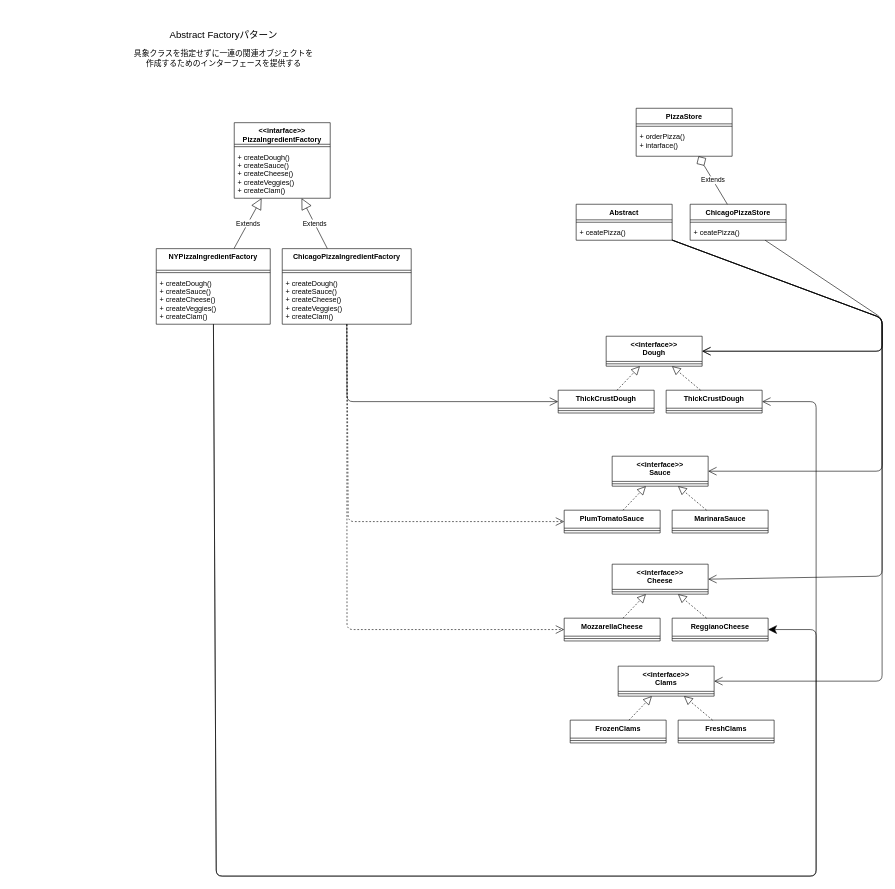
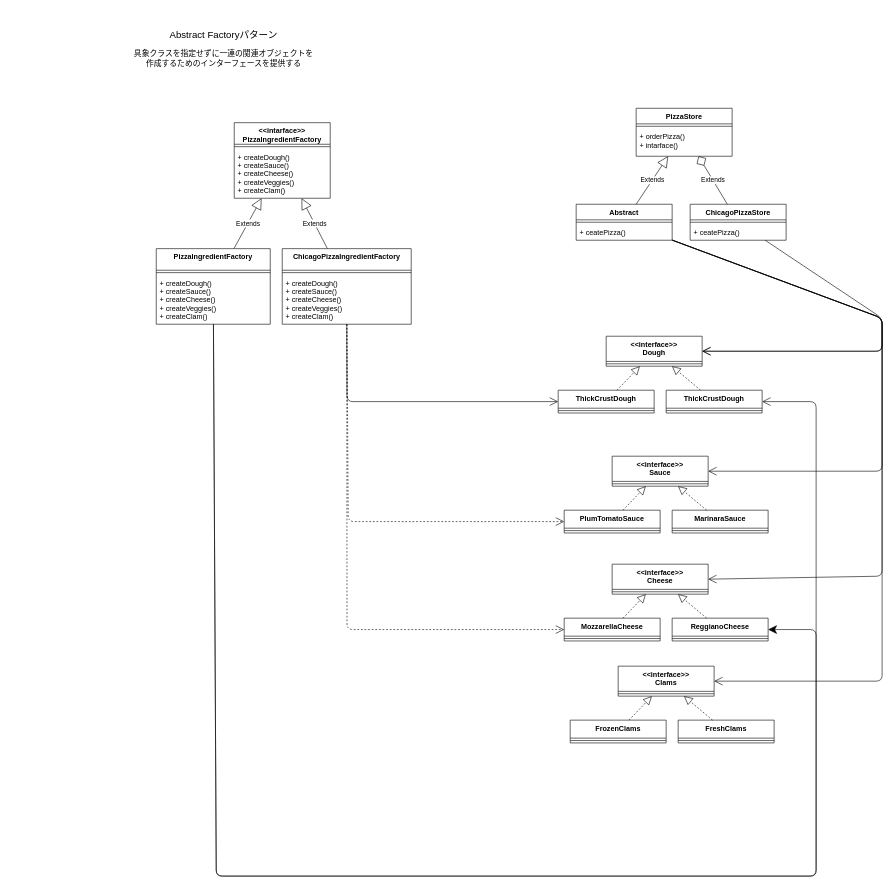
edge "Abstract" -> "PizzaStore": added, label "Extends"
node "NYPizzaIngredientFactory": label "NYPizzaIngredientFactory" -> "PizzaIngredientFactory"
